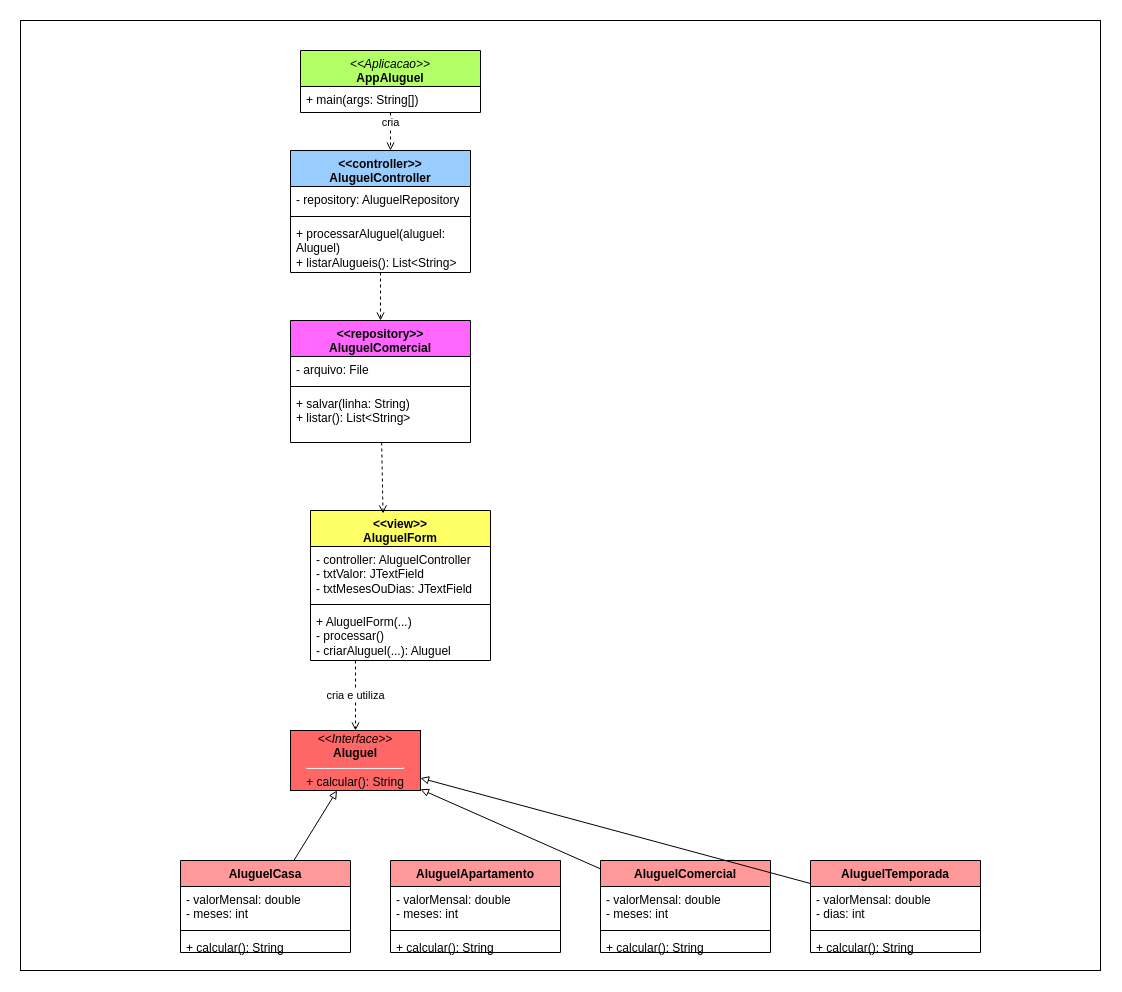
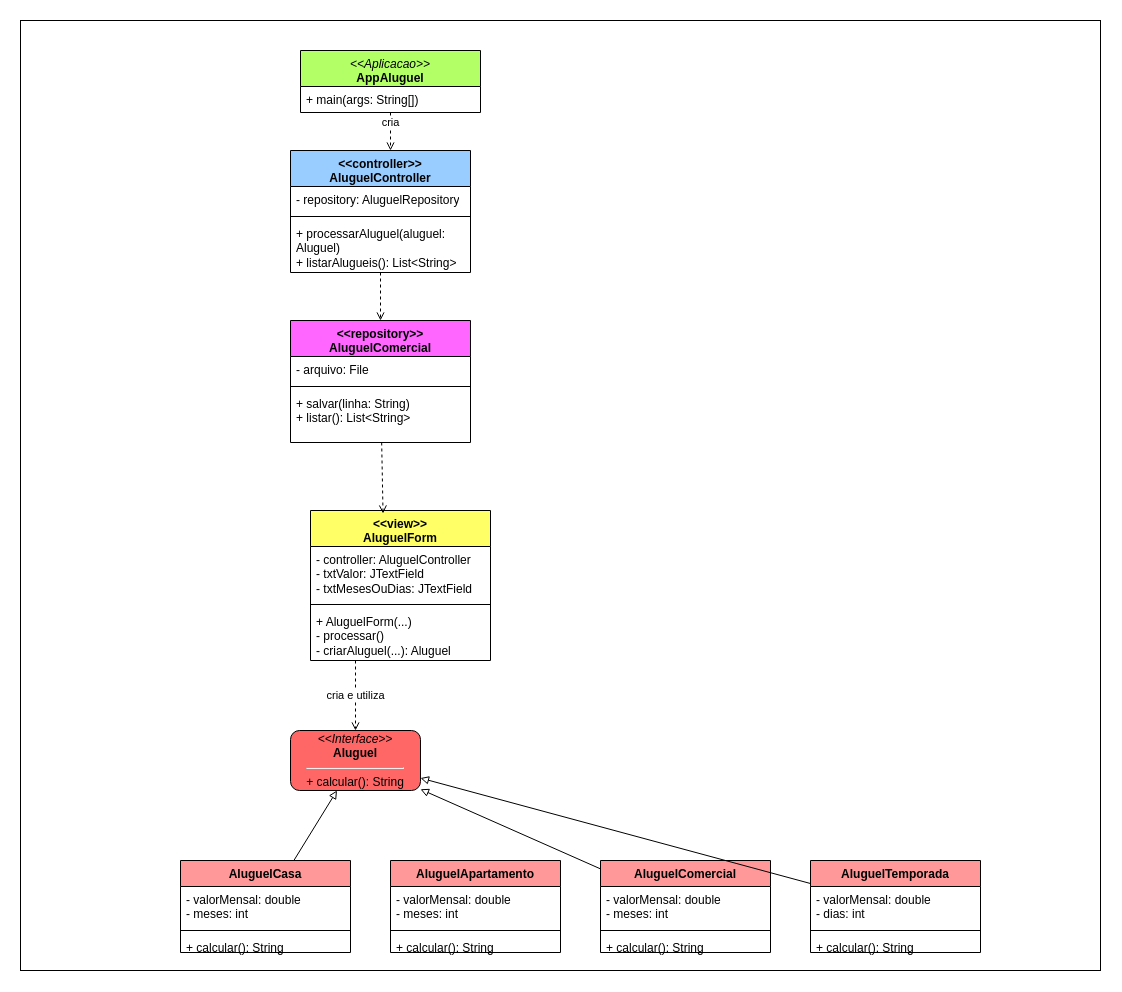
node "<<Interface>> Aluguel+ calcular(): String": shape rectangle -> rounded rectangle
